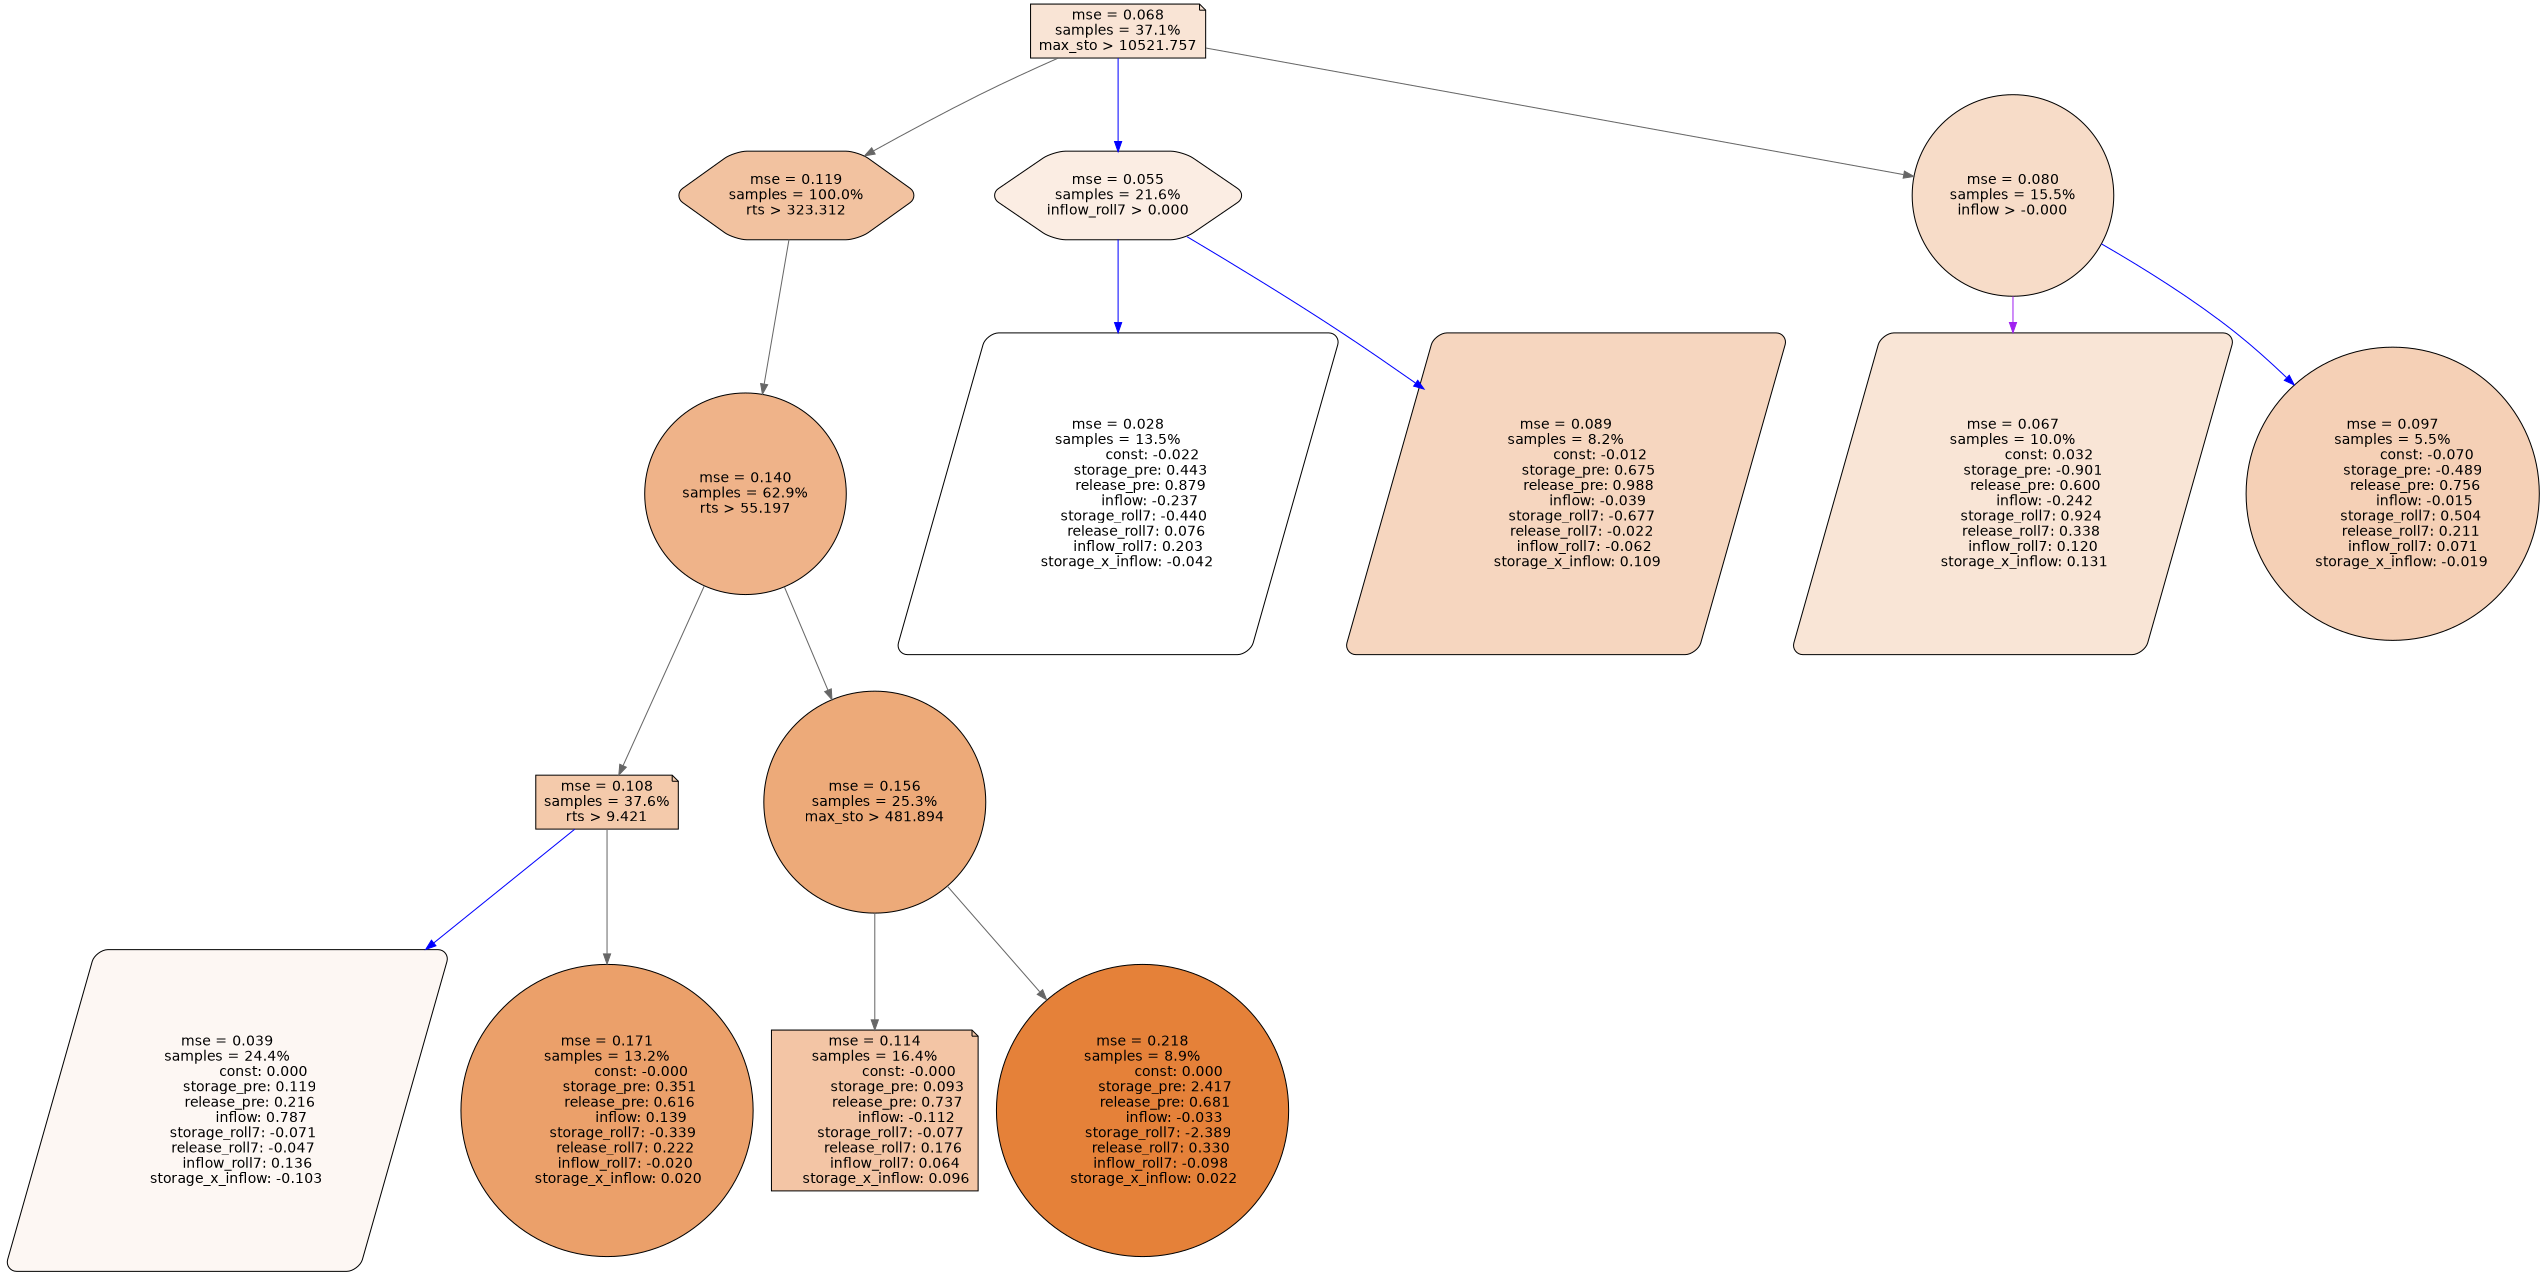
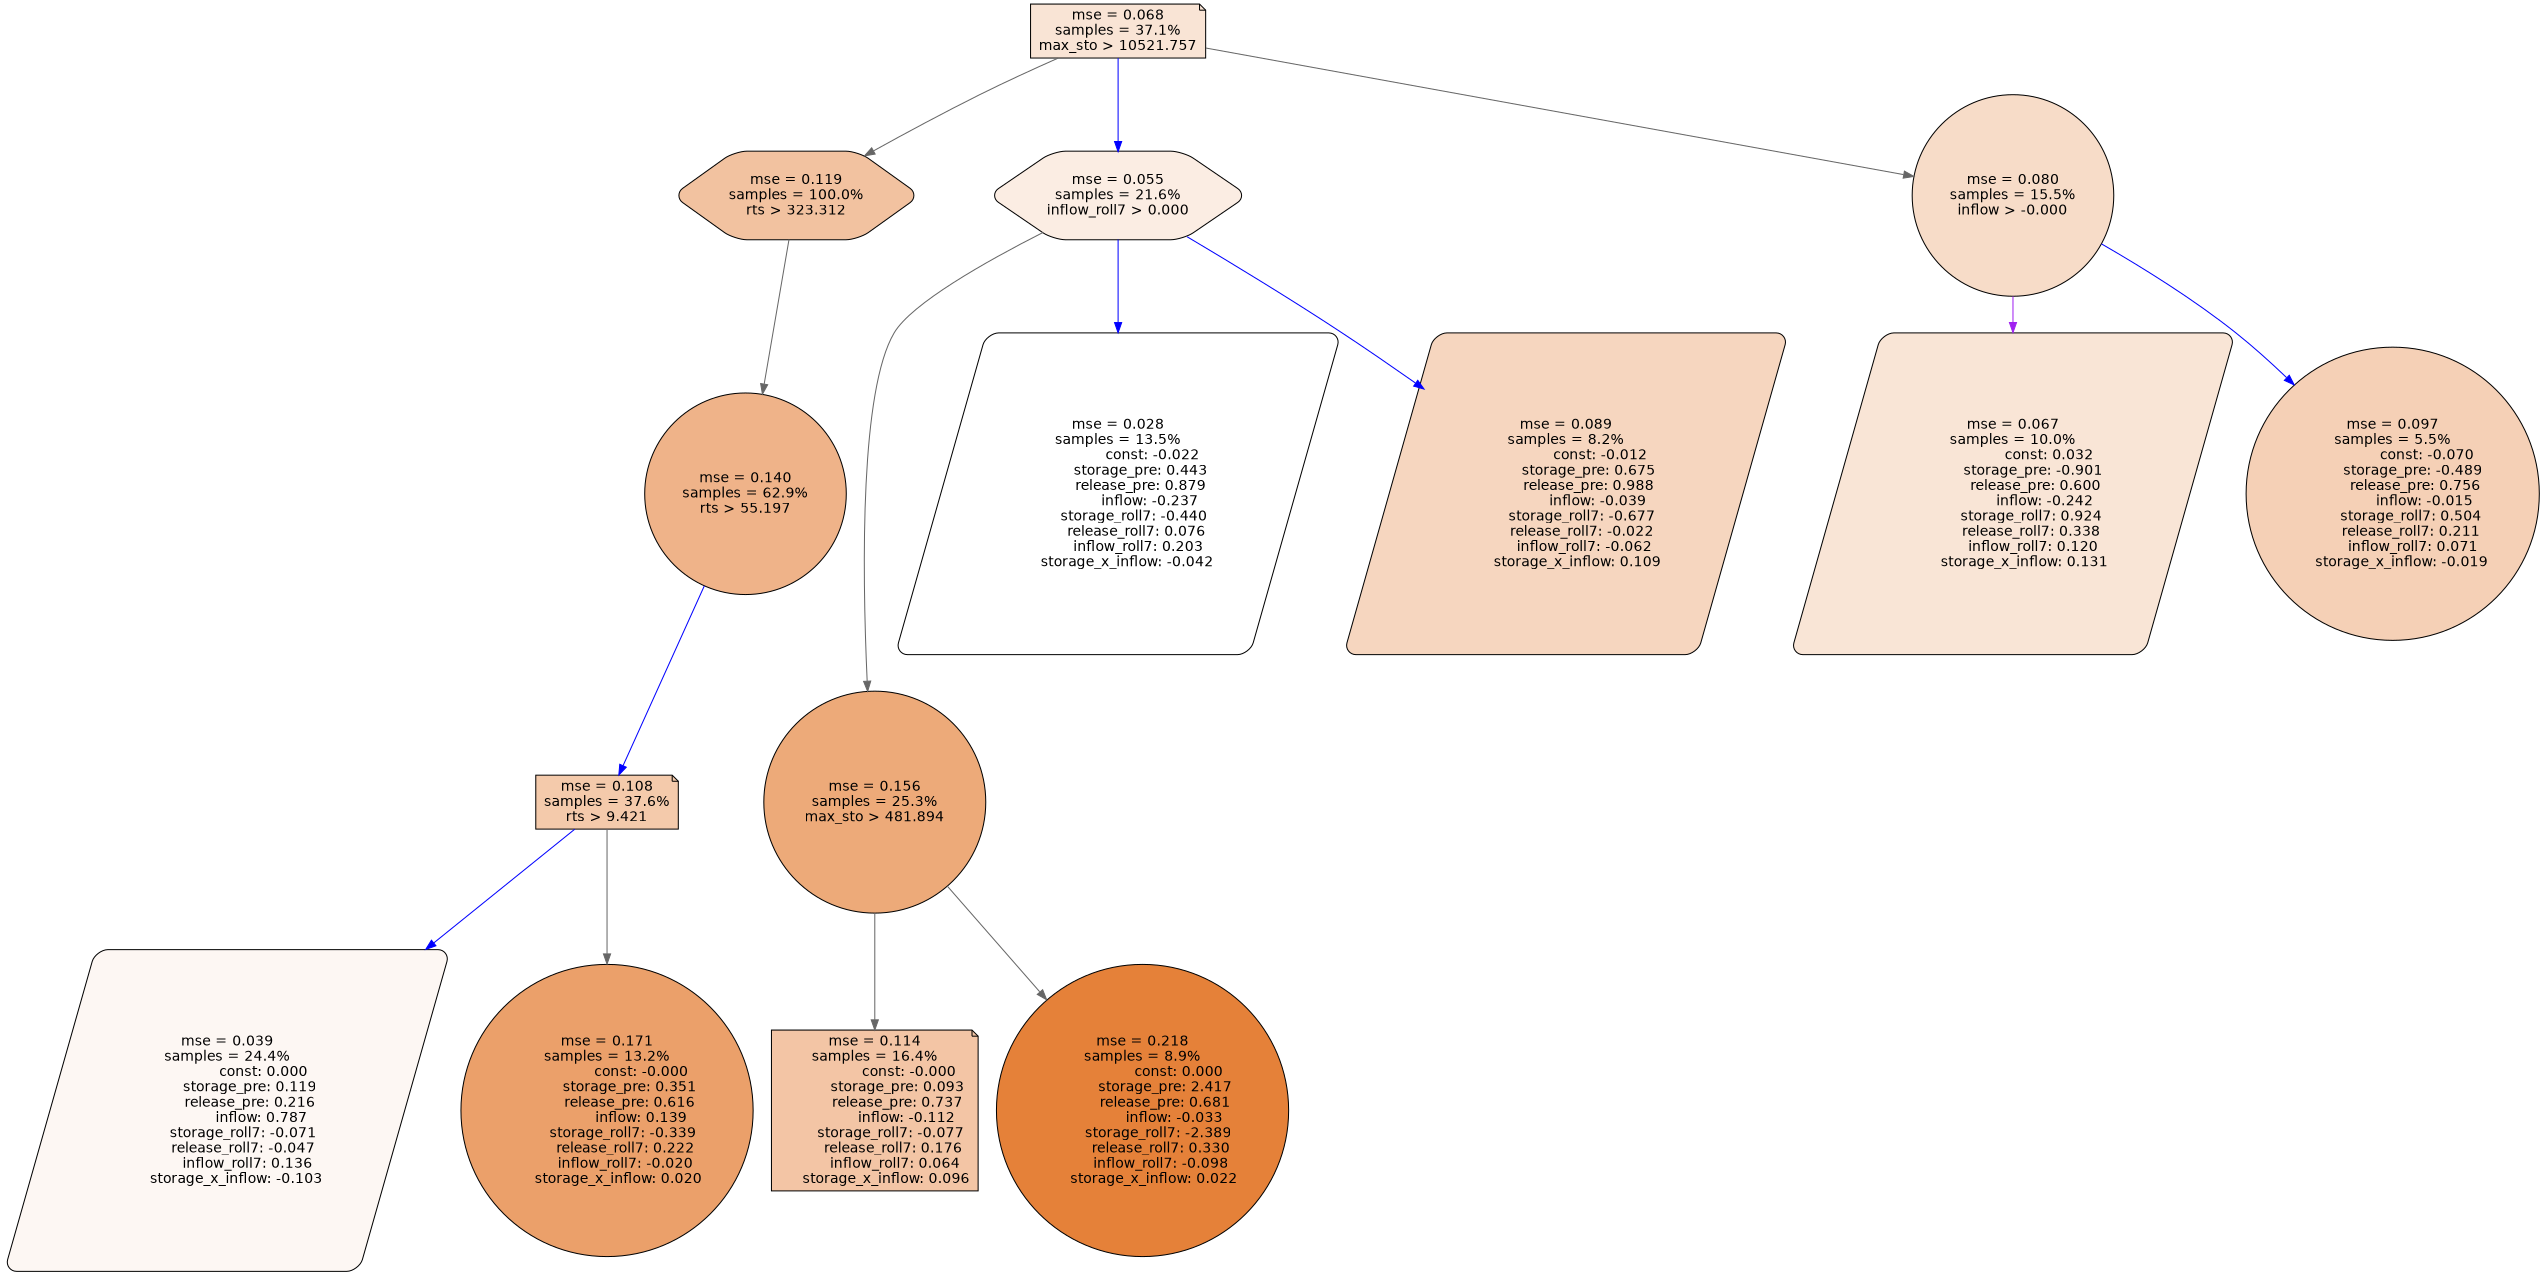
edge "mse = 0.140 samples = 62.9% rts > 55.197" -> "mse = 0.156 samples = 25.3% max_sto > 481.894": now "mse = 0.055 samples = 21.6% inflow_roll7 > 0.000" -> "mse = 0.156 samples = 25.3% max_sto > 481.894"
edge "mse = 0.140 samples = 62.9% rts > 55.197" -> "mse = 0.108 samples = 37.6% rts > 9.421": color gray40 -> blue
